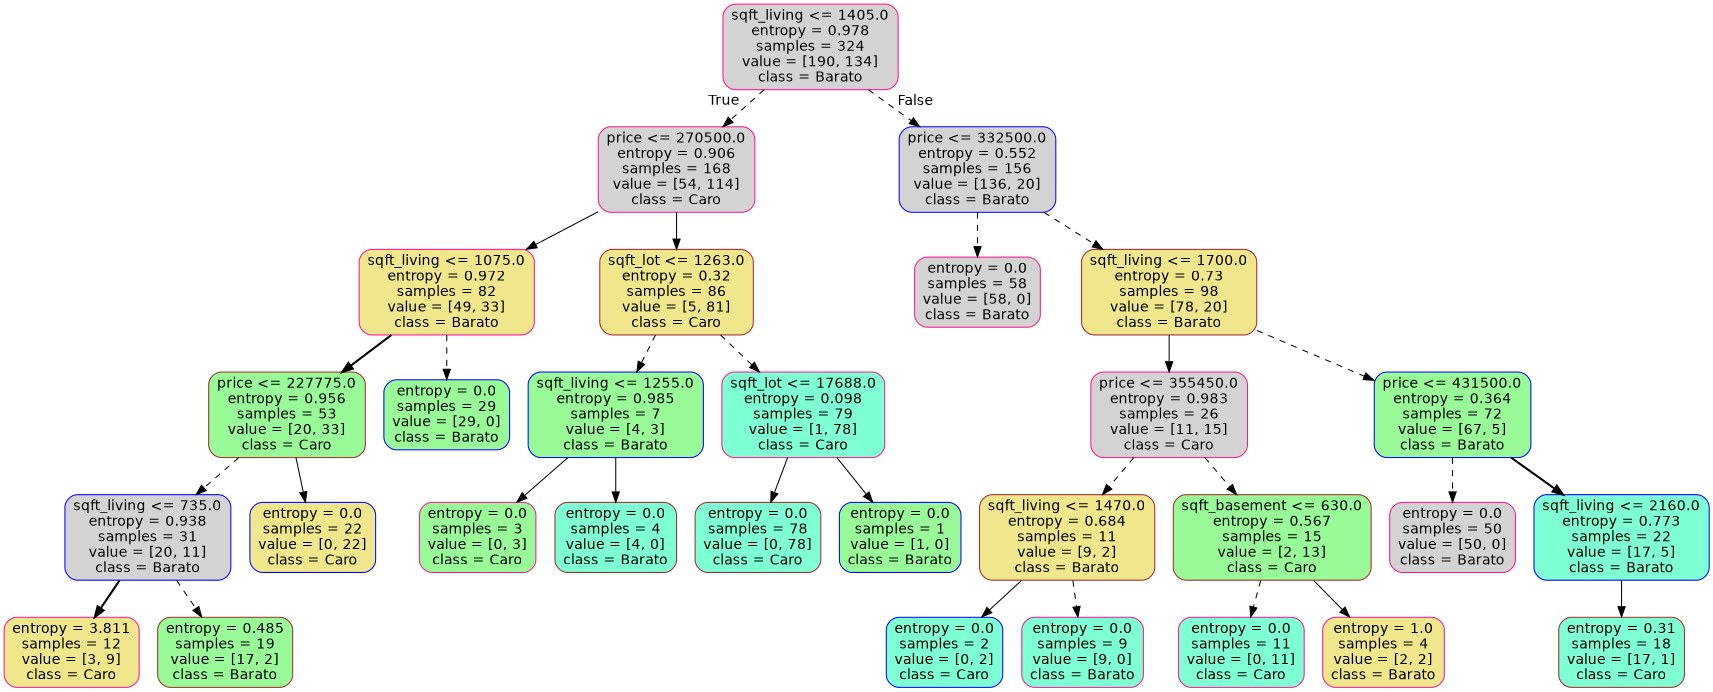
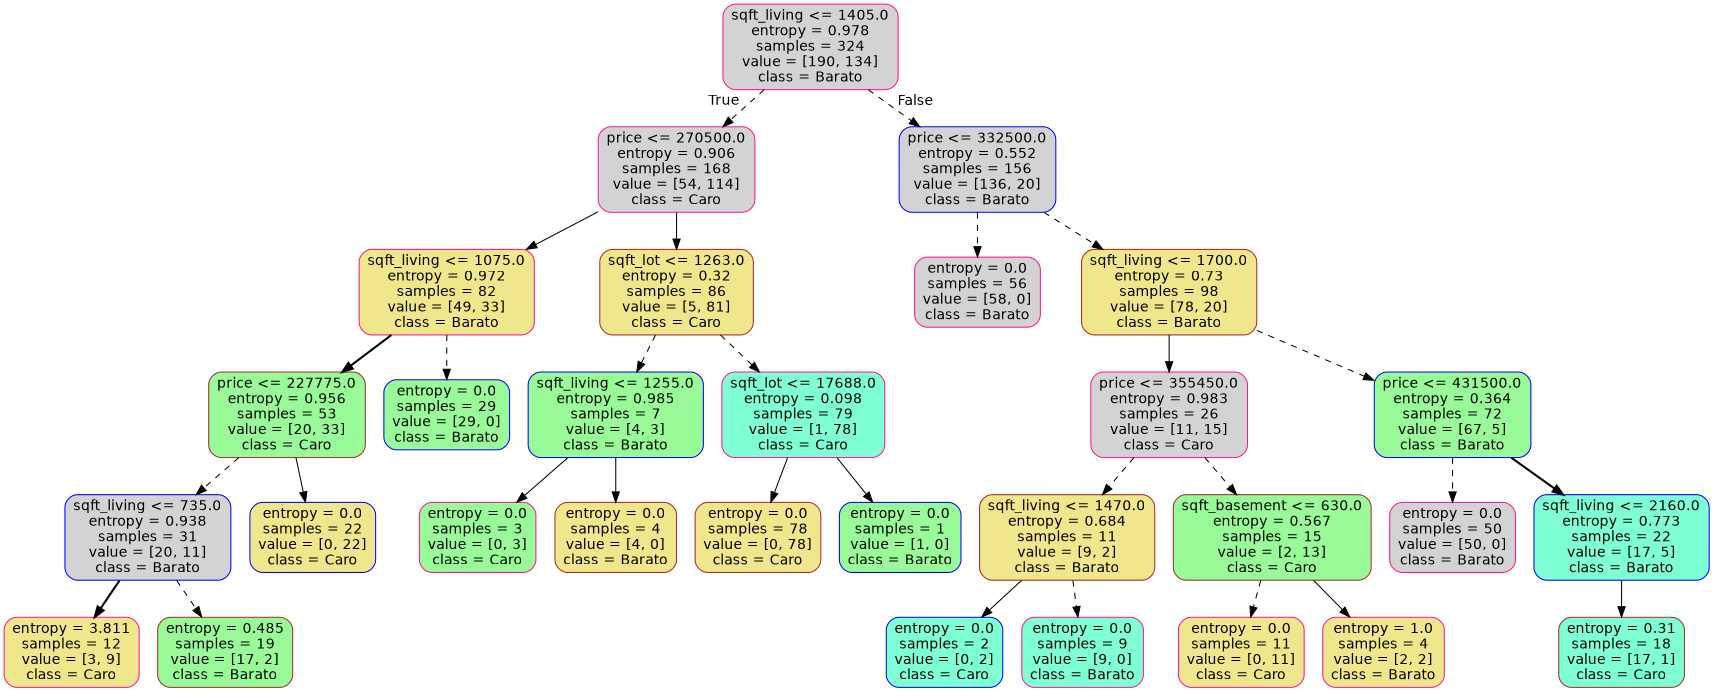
node "entropy = 0.0 samples = 58 value = [58, 0] class = Barato": label "entropy = 0.0 samples = 58 value = [58, 0] class = Barato" -> "entropy = 0.0 samples = 56 value = [58, 0] class = Barato"
node "entropy = 0.0 samples = 4 value = [4, 0] class = Barato": fillcolor aquamarine -> khaki
node "entropy = 0.0 samples = 78 value = [0, 78] class = Caro": fillcolor aquamarine -> khaki
node "entropy = 0.0 samples = 11 value = [0, 11] class = Caro": fillcolor aquamarine -> khaki
